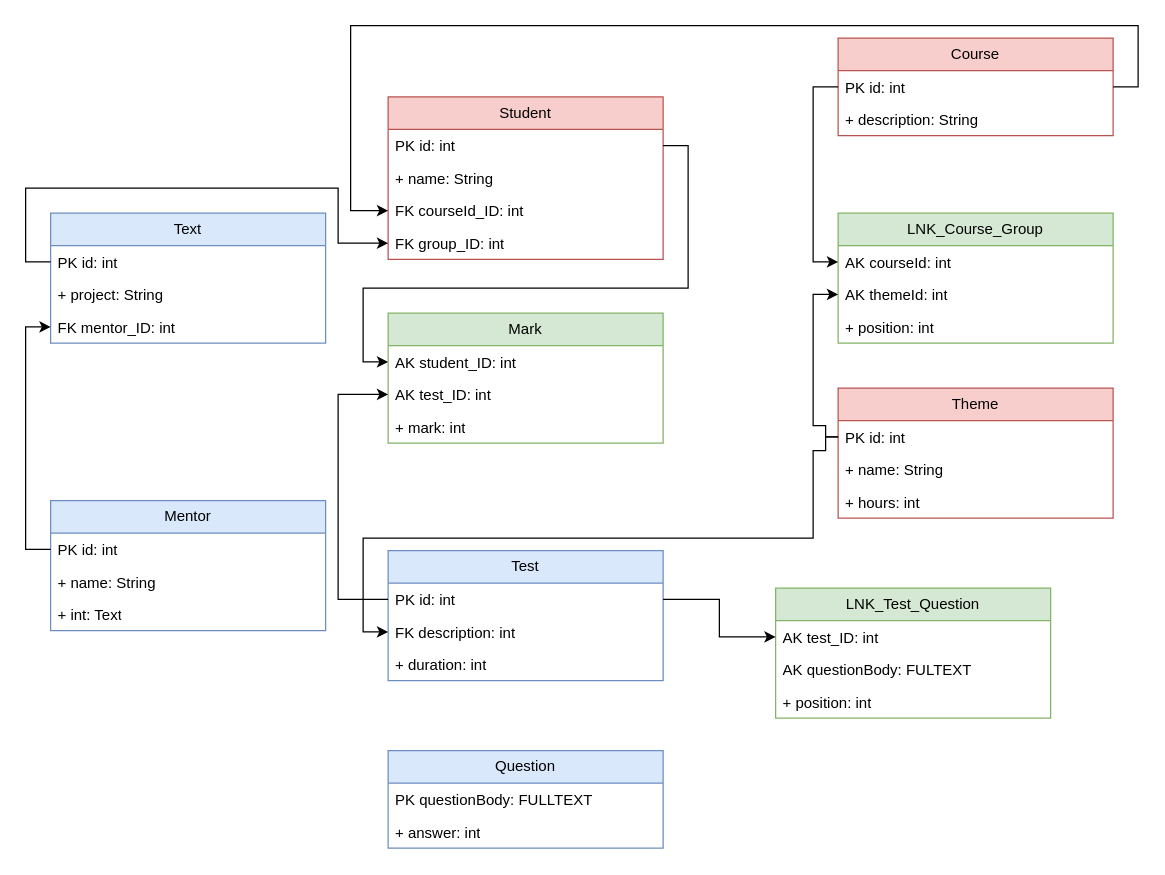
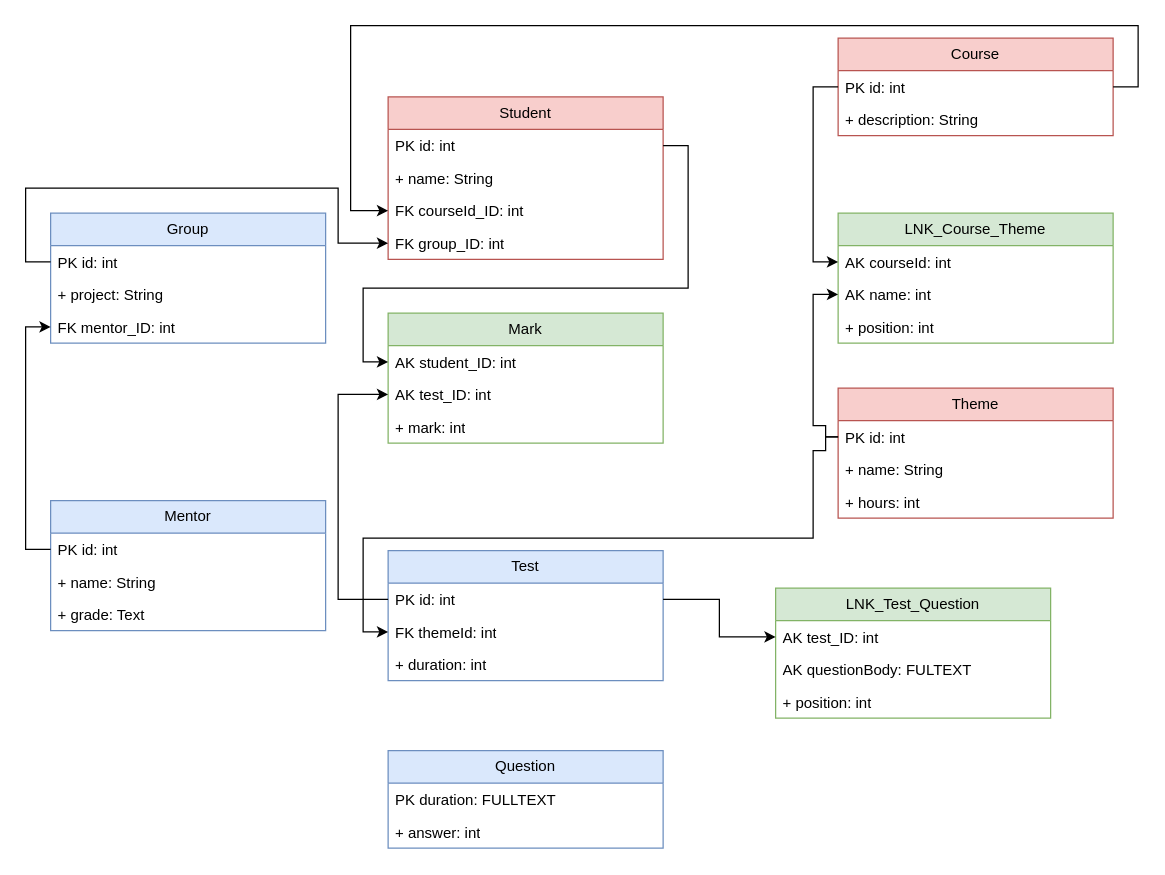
node "Text": label "Text" -> "Group"
node "LNK_Course_Group": label "LNK_Course_Group" -> "LNK_Course_Theme"
node "AK themeId: int": label "AK themeId: int" -> "AK name: int"
node "+ int: Text": label "+ int: Text" -> "+ grade: Text"
node "FK description: int": label "FK description: int" -> "FK themeId: int"
node "PK questionBody: FULLTEXT": label "PK questionBody: FULLTEXT" -> "PK duration: FULLTEXT"
